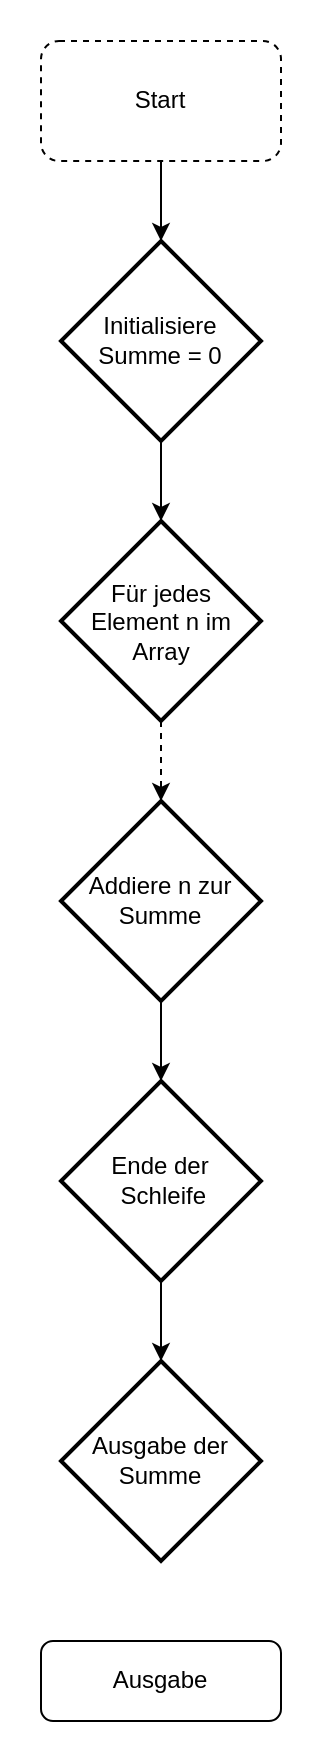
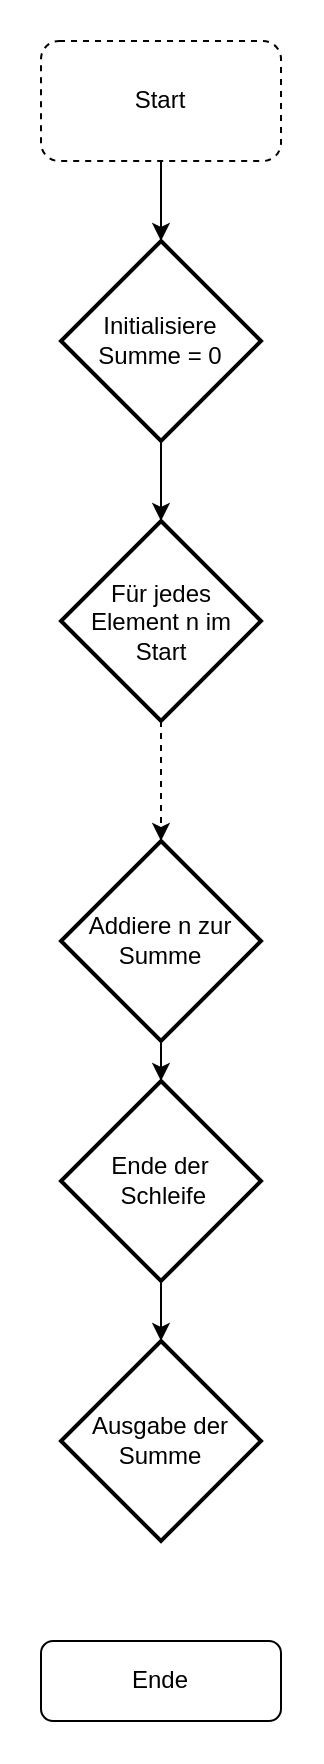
node "Für jedes Element n im Array": label "Für jedes Element n im Array" -> "Für jedes Element n im Start"
node "Addiere n zur Summe": moved (161, 901) -> (161, 941)
node "Ausgabe der Summe": moved (161, 1461) -> (161, 1441)
node "Ausgabe": label "Ausgabe" -> "Ende"
